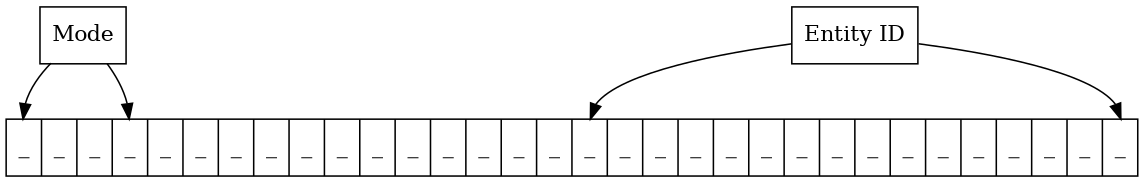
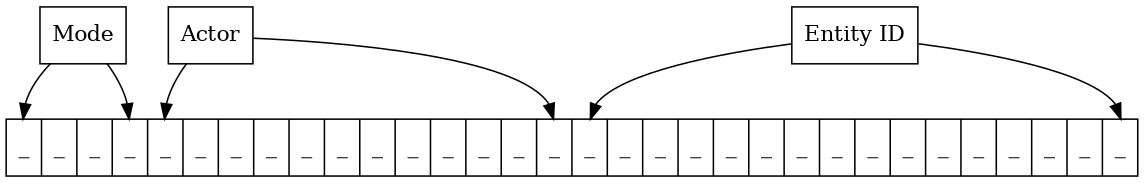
node "Actor": added
